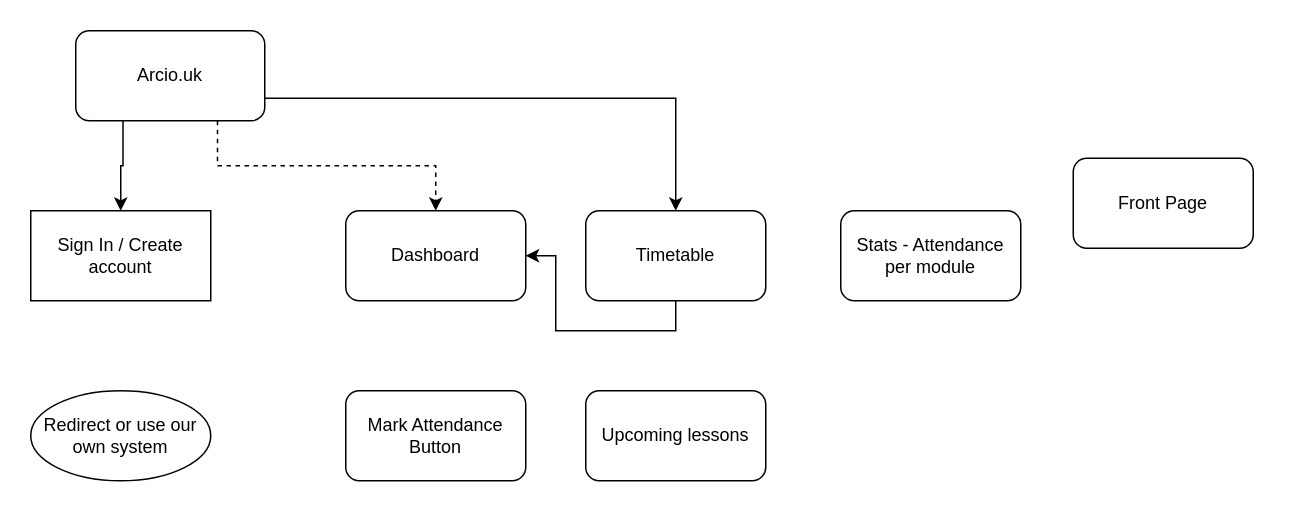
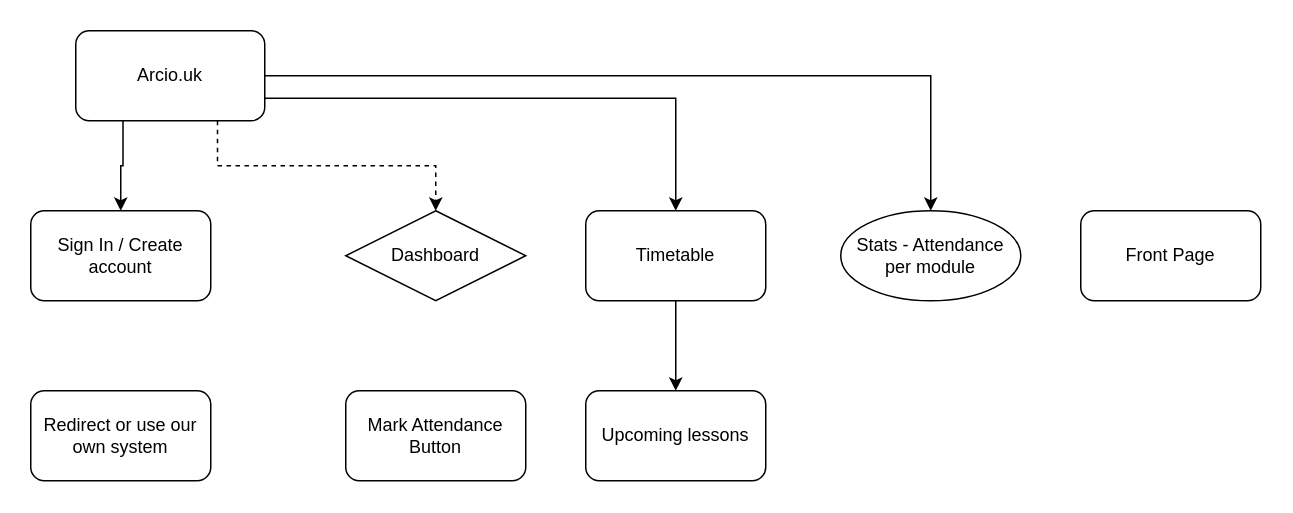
edge "Arcio.uk" -> "Stats - Attendance per module": added
node "Front Page": moved (1163, 203) -> (1171, 256)
node "Sign In / Create account": shape rectangle -> rounded rectangle
node "Dashboard": shape rounded rectangle -> diamond
node "Stats - Attendance per module": shape rounded rectangle -> ellipse
edge "Timetable" -> "Dashboard": now "Timetable" -> "Upcoming lessons"
node "Redirect or use our own system": shape ellipse -> rounded rectangle
